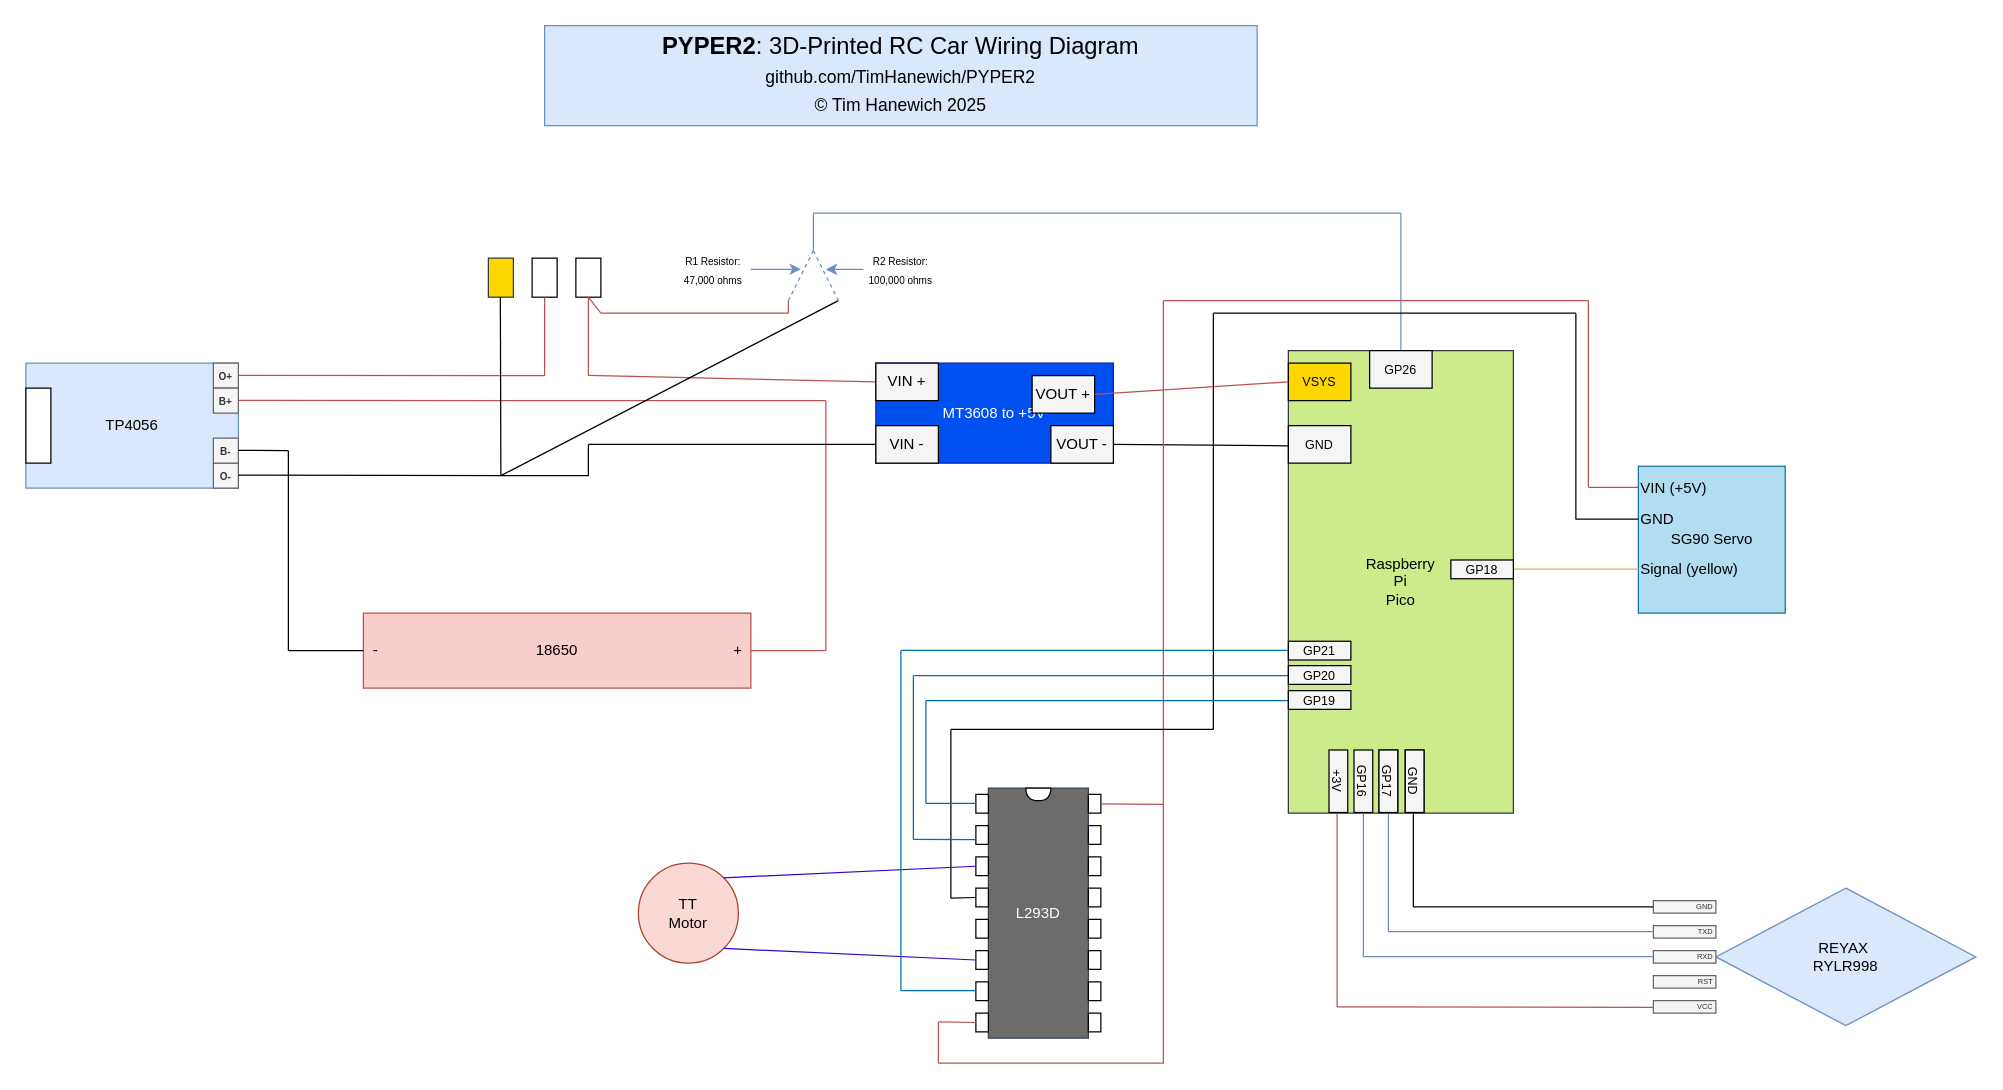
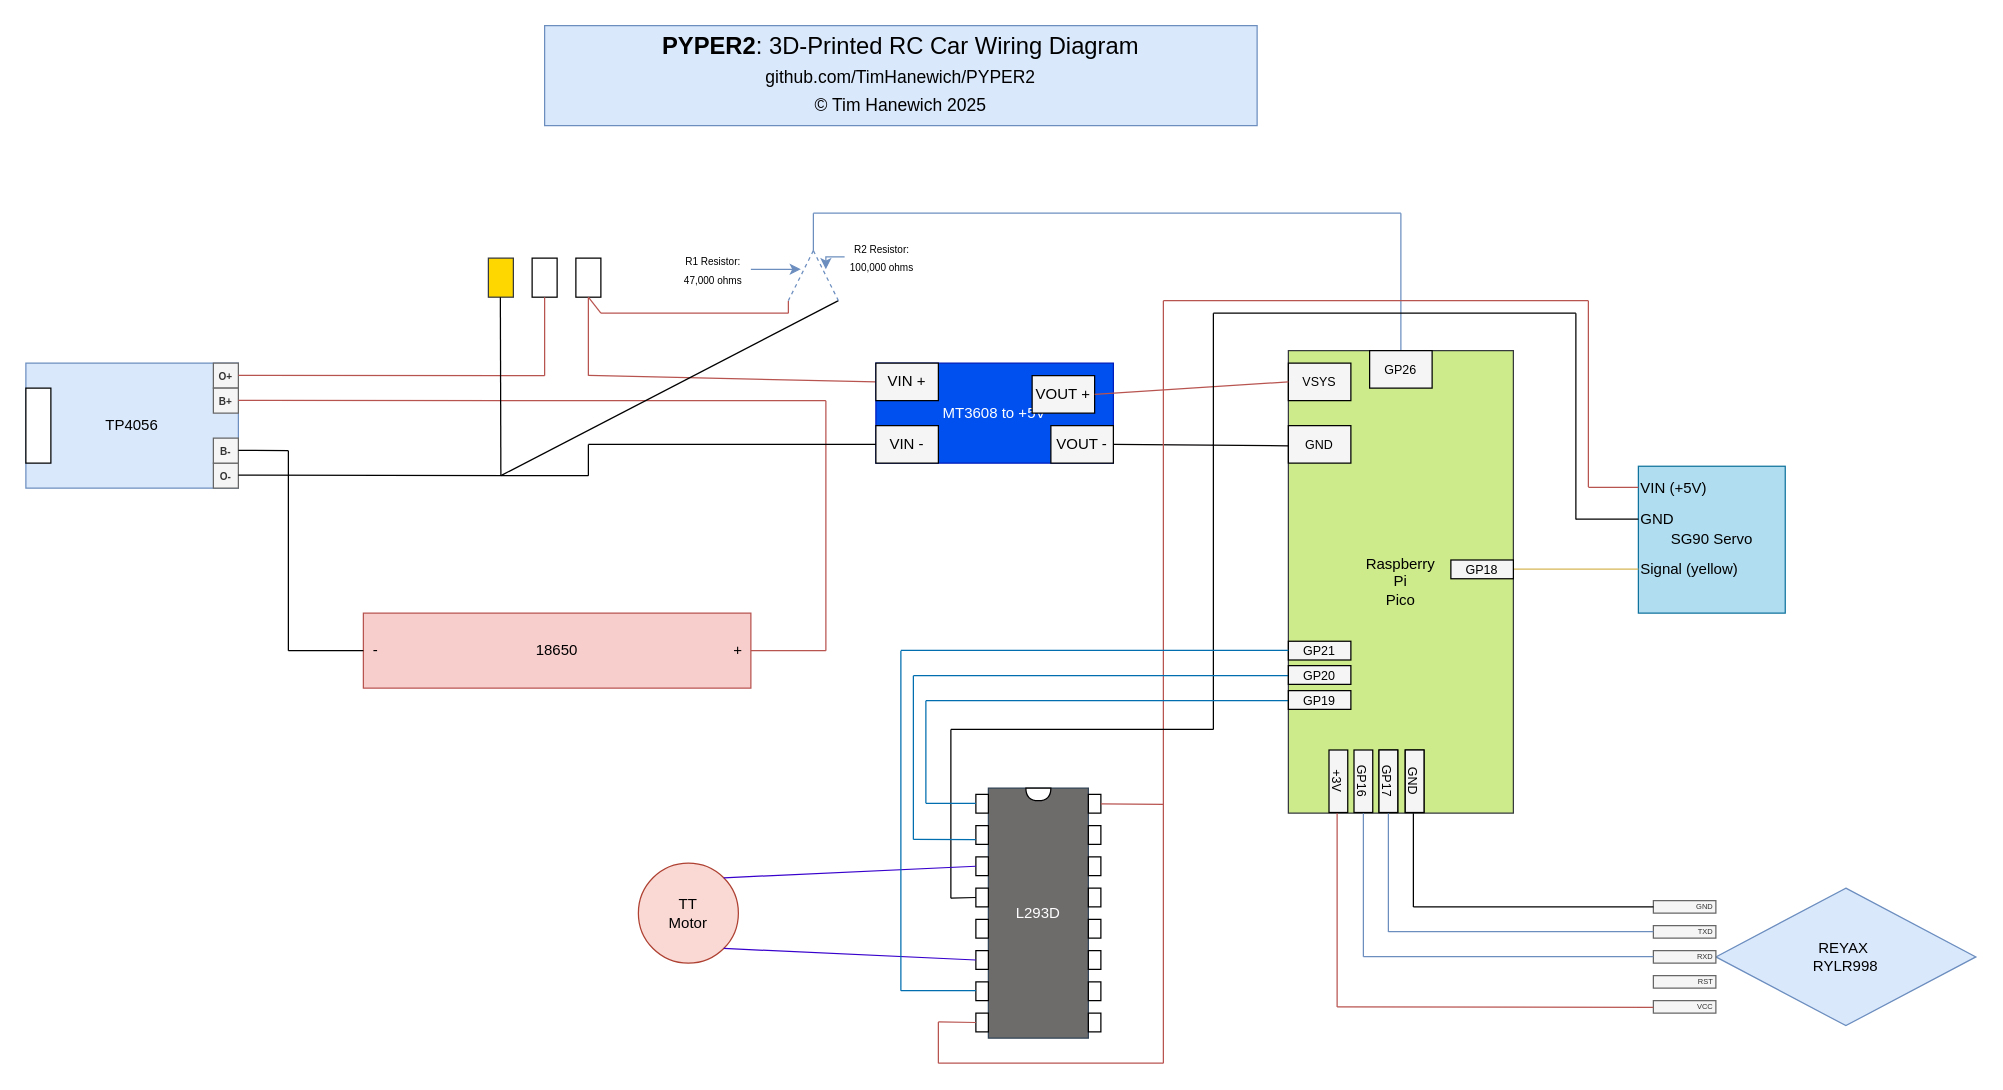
node "R2 Resistor: 100,000 ohms": moved (901, 269) -> (882, 257)
node "VSYS": fillcolor #ffd700 -> #f5f5f5
